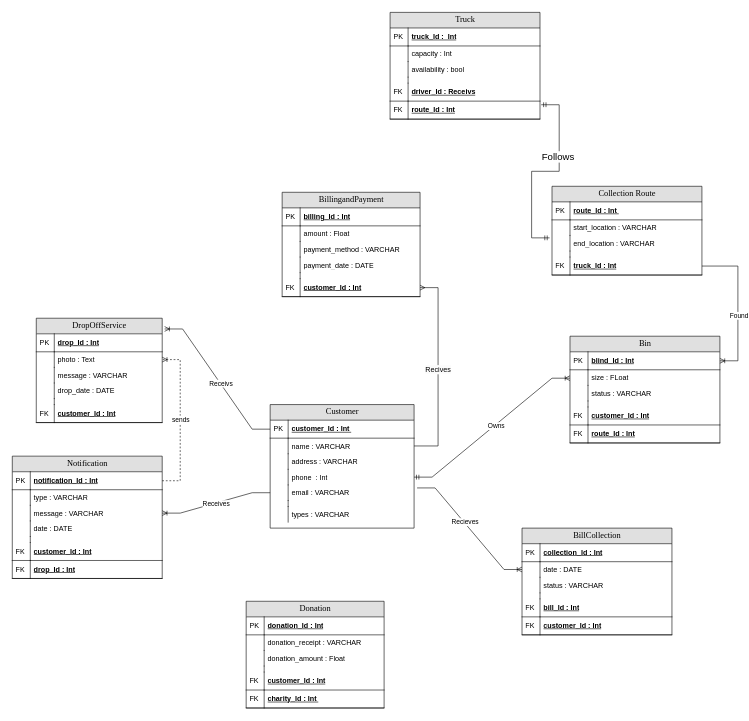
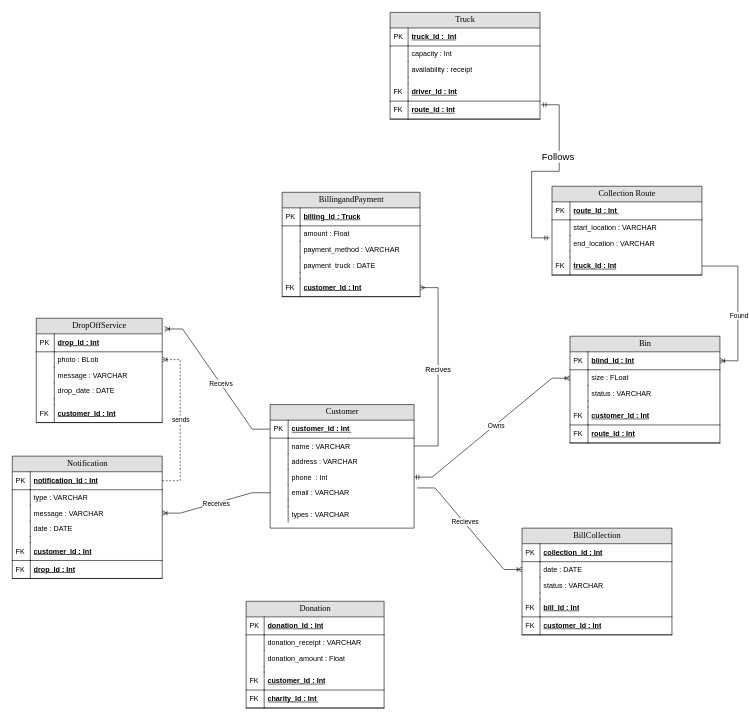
node "availability : bool": label "availability : bool" -> "availability : receipt"
node "driver_Id : Receivs": label "driver_Id : Receivs" -> "driver_Id : Int"
node "billing_Id : Int": label "billing_Id : Int" -> "billing_Id : Truck"
node "payment_date : DATE": label "payment_date : DATE" -> "payment_truck : DATE"
node "photo : Text": label "photo : Text" -> "photo : BLob"
